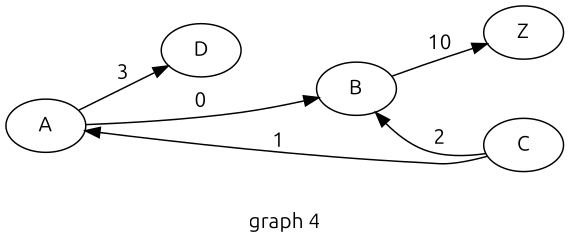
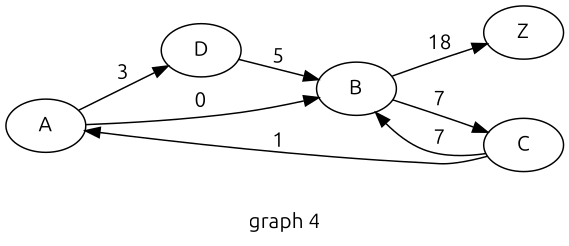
edge "B" -> "Z": label " 10 " -> " 18 "
edge "D" -> "B": added, label "5"
edge "B" -> "C": added, label "7"
edge "C" -> "B": label " 2 " -> " 7 "
